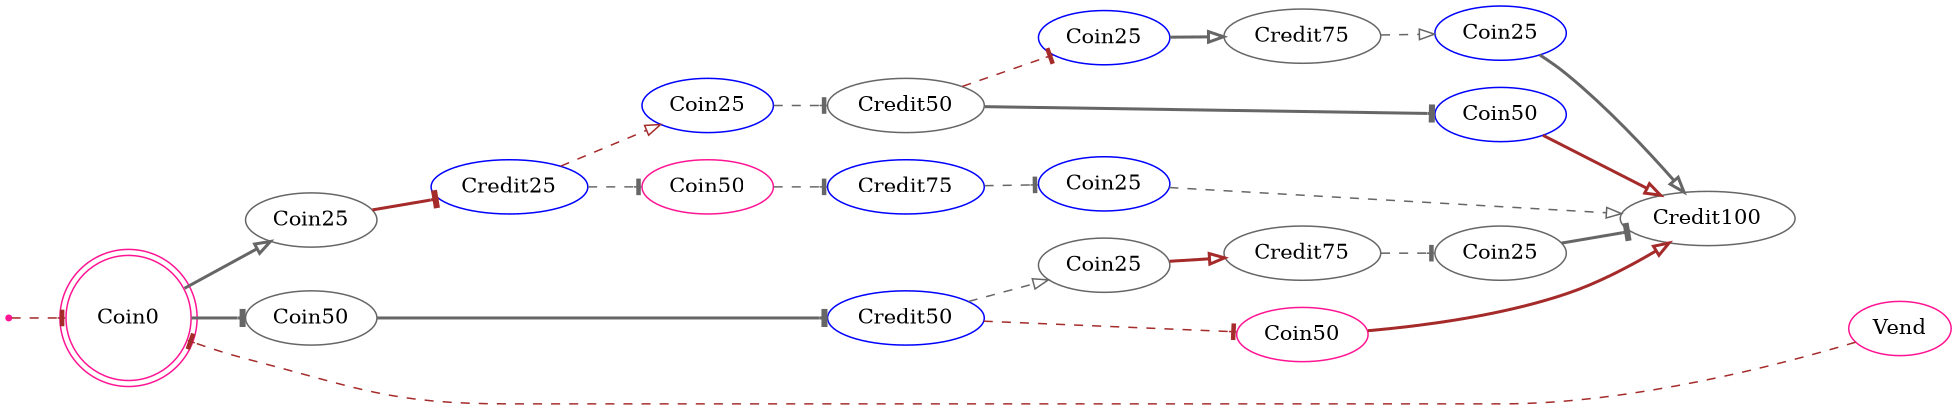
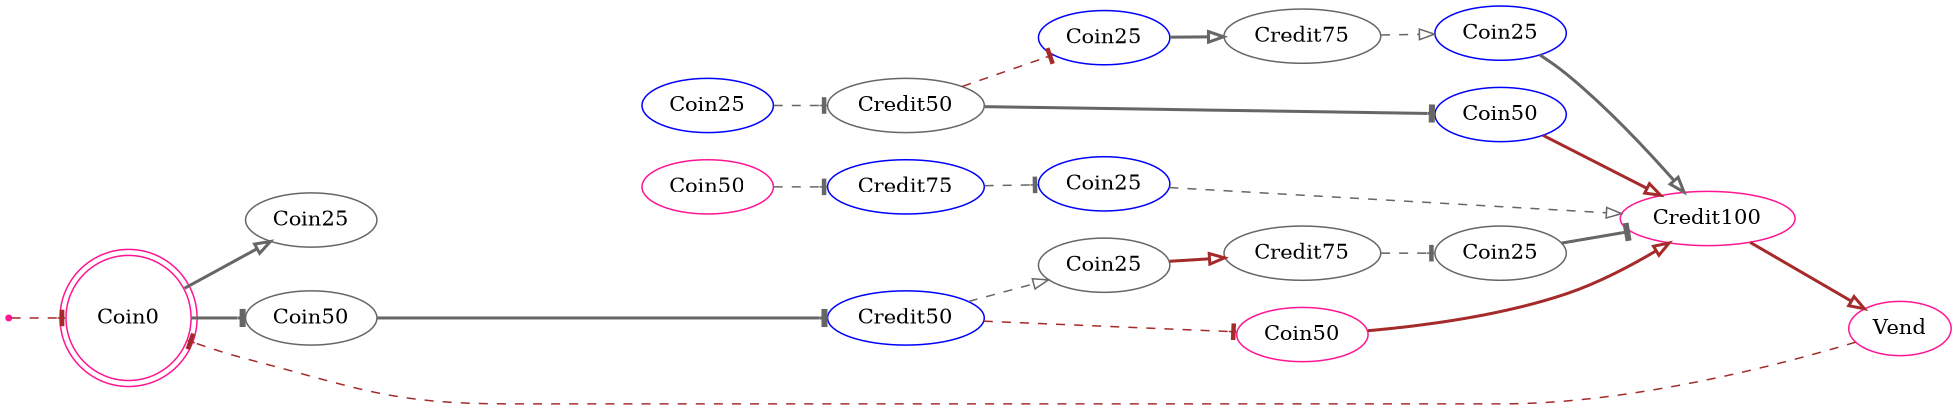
node "Credit25": removed
node "Credit100": color gray40 -> deeppink
edge "Credit100" -> "Vend": added
